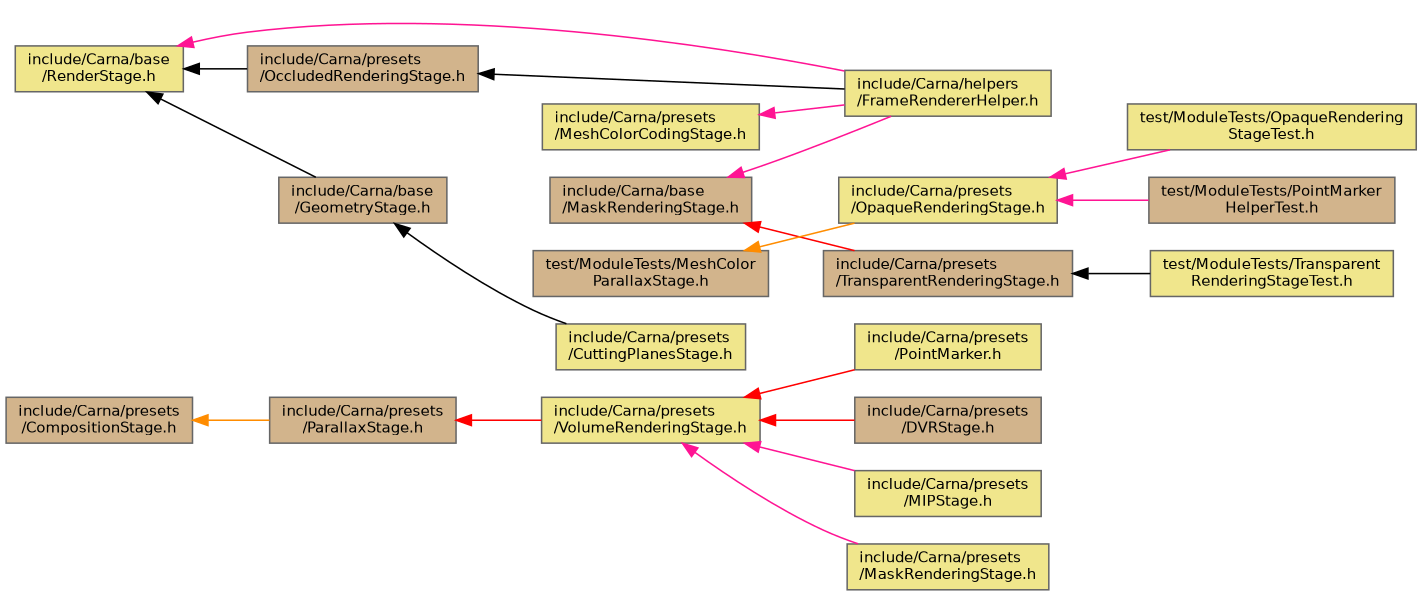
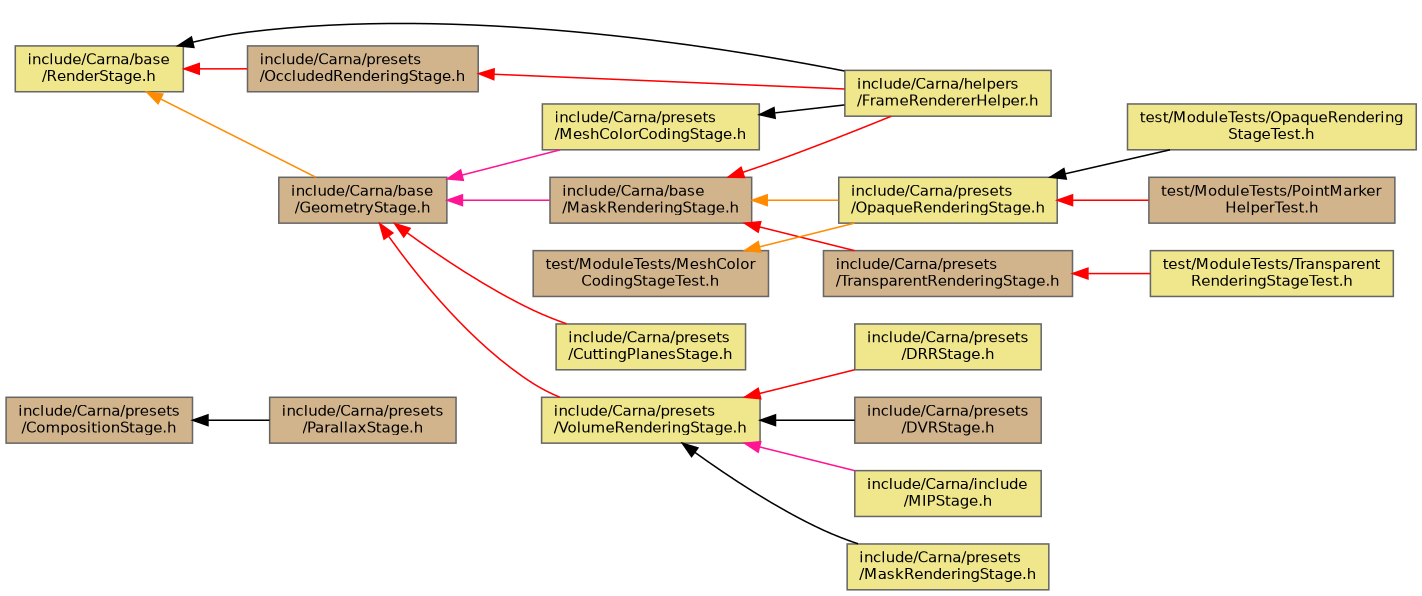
edge "include/Carna/helpers /FrameRendererHelper.h" -> "include/Carna/base /RenderStage.h": color deeppink -> black
edge "include/Carna/presets /OccludedRenderingStage.h" -> "include/Carna/base /RenderStage.h": color black -> red
edge "include/Carna/helpers /FrameRendererHelper.h" -> "include/Carna/presets /OccludedRenderingStage.h": color black -> red
edge "include/Carna/helpers /FrameRendererHelper.h" -> "include/Carna/presets /MeshColorCodingStage.h": color deeppink -> black
edge "include/Carna/base /GeometryStage.h" -> "include/Carna/base /RenderStage.h": color black -> darkorange
edge "include/Carna/helpers /FrameRendererHelper.h" -> "include/Carna/base /MaskRenderingStage.h": color deeppink -> red
edge "include/Carna/presets /MeshColorCodingStage.h" -> "include/Carna/base /GeometryStage.h": added
edge "test/ModuleTests/OpaqueRendering StageTest.h" -> "include/Carna/presets /OpaqueRenderingStage.h": color deeppink -> black
edge "include/Carna/base /MaskRenderingStage.h" -> "include/Carna/base /GeometryStage.h": added
edge "include/Carna/presets /OpaqueRenderingStage.h" -> "include/Carna/base /MaskRenderingStage.h": added
edge "test/ModuleTests/PointMarker HelperTest.h" -> "include/Carna/presets /OpaqueRenderingStage.h": color deeppink -> red
node "test/ModuleTests/MeshColor ParallaxStage.h": label "test/ModuleTests/MeshColor ParallaxStage.h" -> "test/ModuleTests/MeshColor CodingStageTest.h"
edge "test/ModuleTests/Transparent RenderingStageTest.h" -> "include/Carna/presets /TransparentRenderingStage.h": color black -> red
edge "include/Carna/presets /CuttingPlanesStage.h" -> "include/Carna/base /GeometryStage.h": color black -> red
node "include/Carna/presets /PointMarker.h": label "include/Carna/presets /PointMarker.h" -> "include/Carna/presets /DRRStage.h"
edge "include/Carna/presets /ParallaxStage.h" -> "include/Carna/presets /CompositionStage.h": color darkorange -> black
edge "include/Carna/presets /VolumeRenderingStage.h" -> "include/Carna/presets /ParallaxStage.h": now "include/Carna/presets /VolumeRenderingStage.h" -> "include/Carna/base /GeometryStage.h"
edge "include/Carna/presets /DVRStage.h" -> "include/Carna/presets /VolumeRenderingStage.h": color red -> black
node "include/Carna/presets /MIPStage.h": label "include/Carna/presets /MIPStage.h" -> "include/Carna/include /MIPStage.h"
edge "include/Carna/presets /MaskRenderingStage.h" -> "include/Carna/presets /VolumeRenderingStage.h": color deeppink -> black
